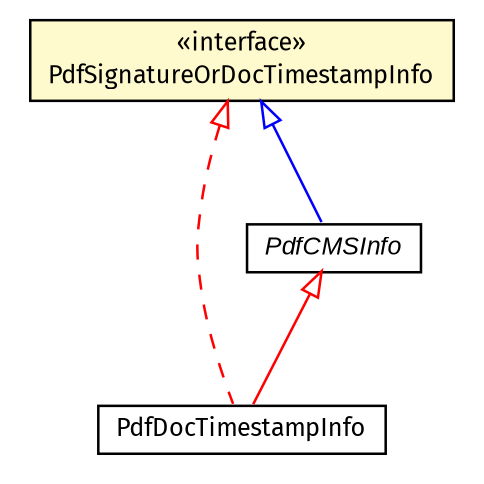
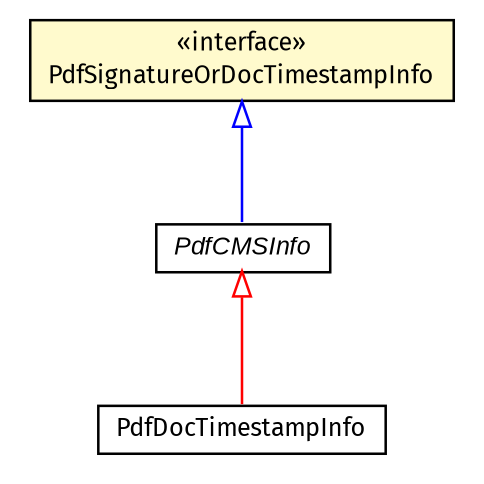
edge "PdfDocTimestampInfo" -> "PdfSignatureOrDocTimestampInfo": removed
